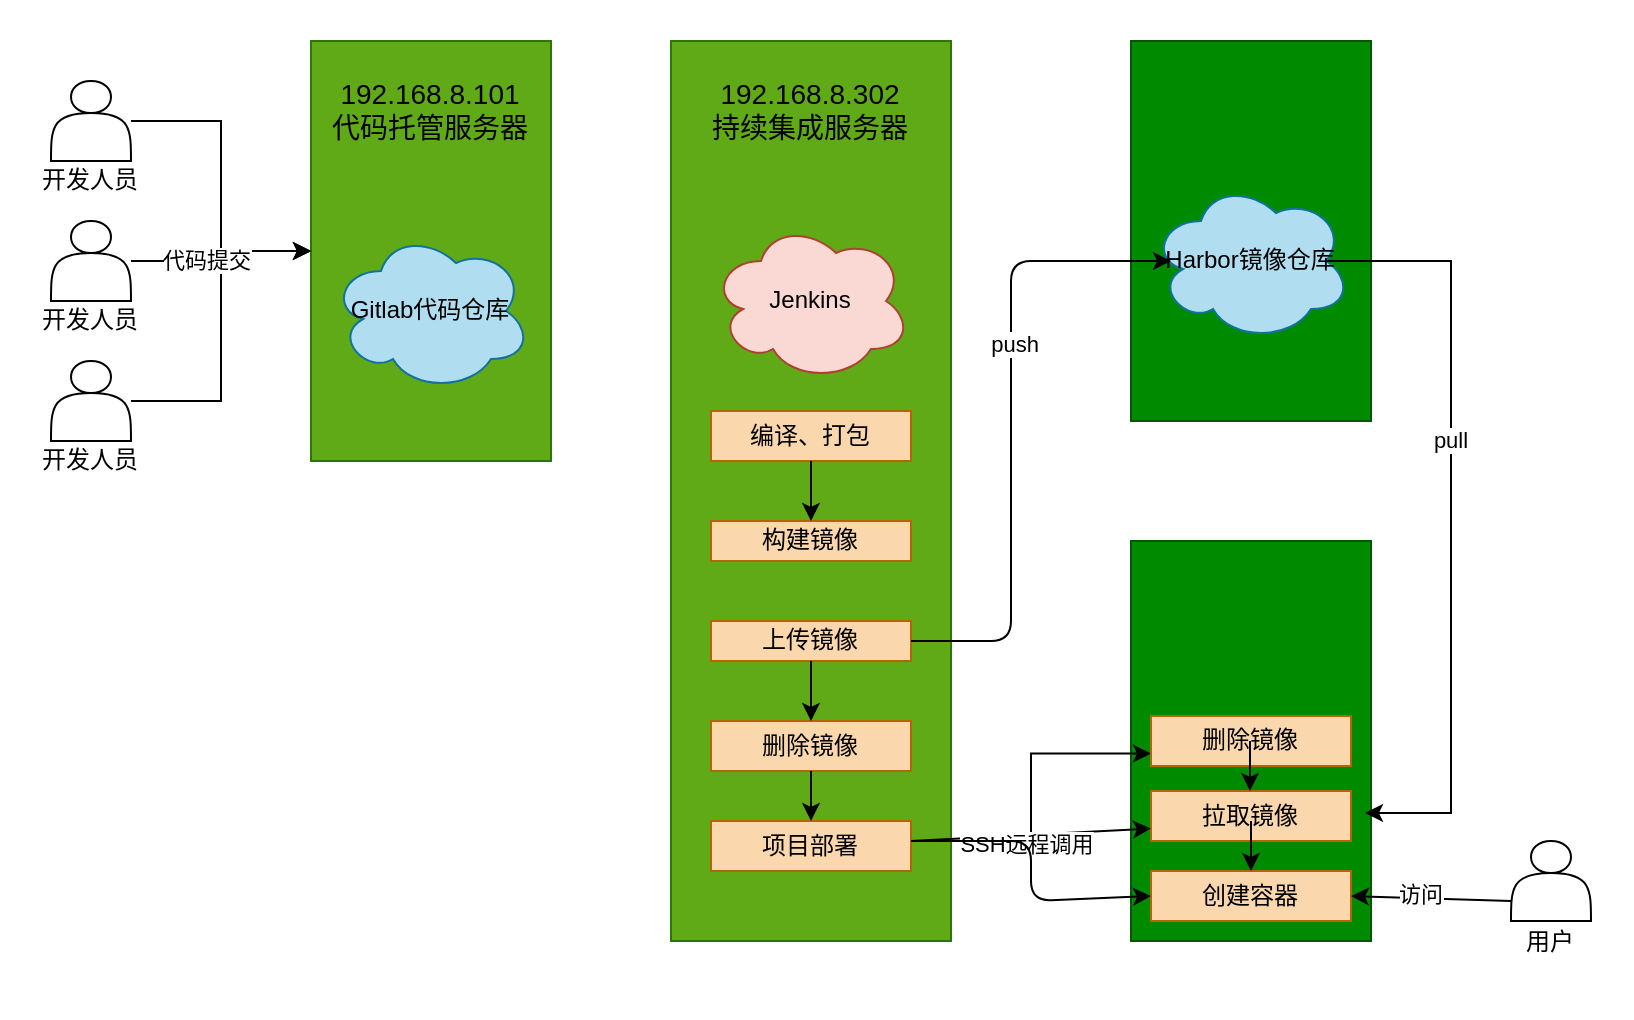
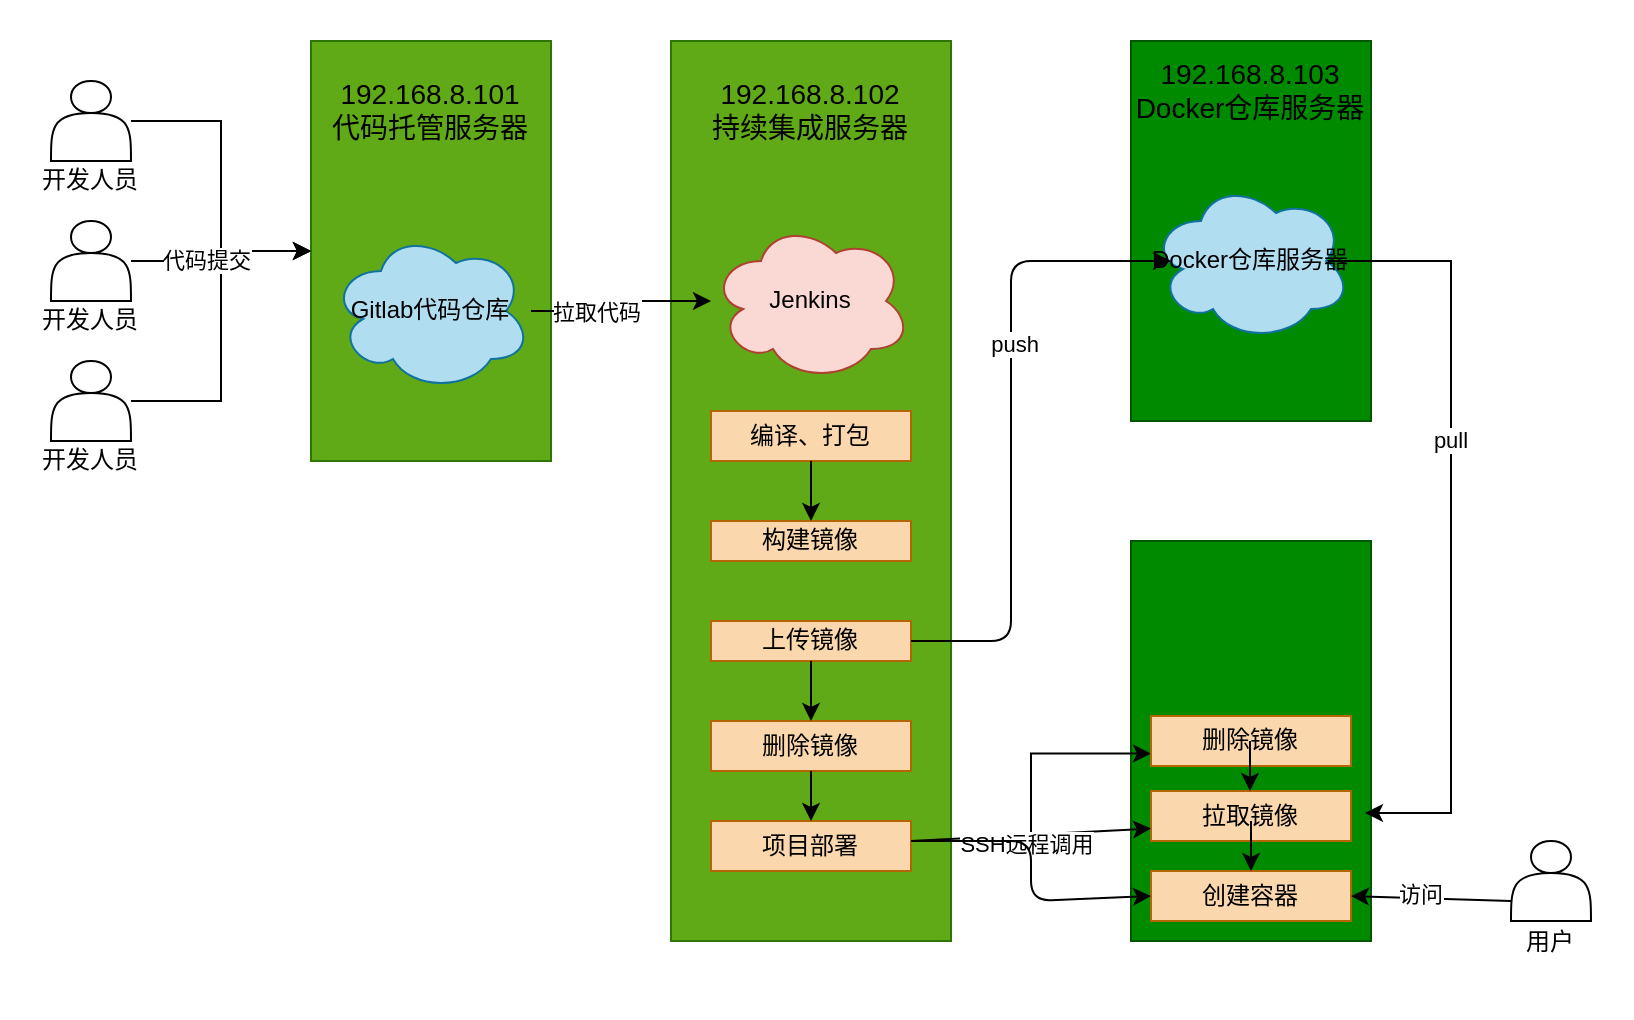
node "192.168.8.103 Docker仓库服务器": added
node "192.168.8.302 持续集成服务器": label "192.168.8.302 持续集成服务器" -> "192.168.8.102 持续集成服务器"
node "Harbor镜像仓库": label "Harbor镜像仓库" -> "Docker仓库服务器"
edge "Gitlab代码仓库" -> "Jenkins": added, label "拉取代码"
